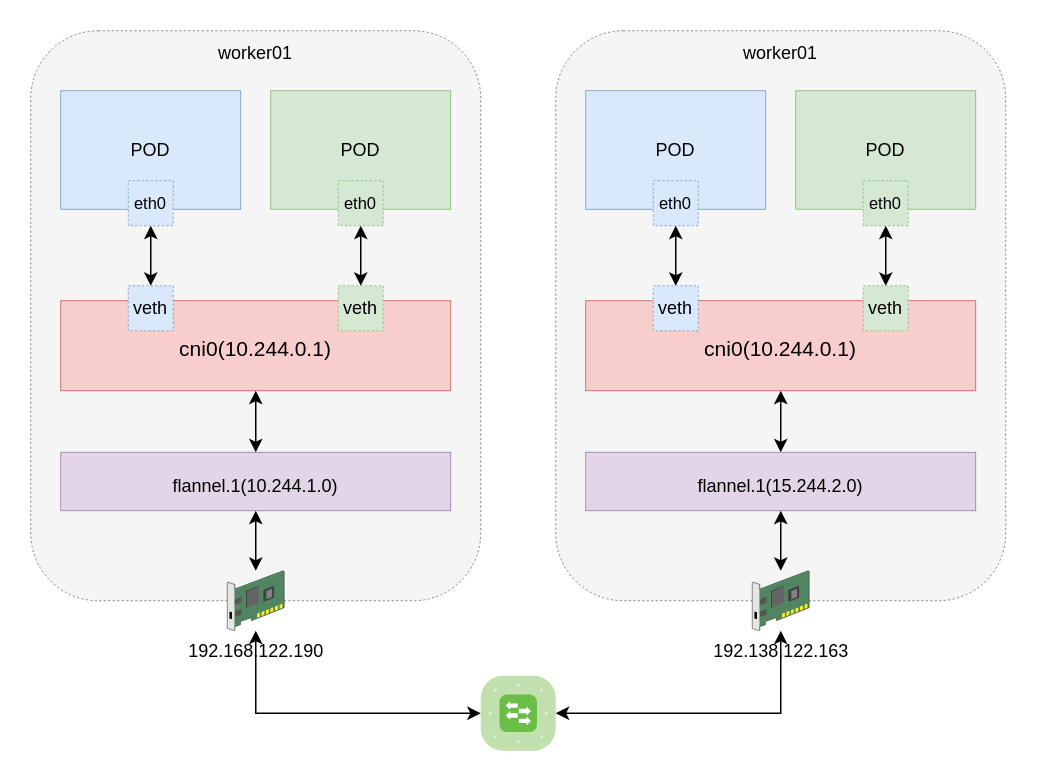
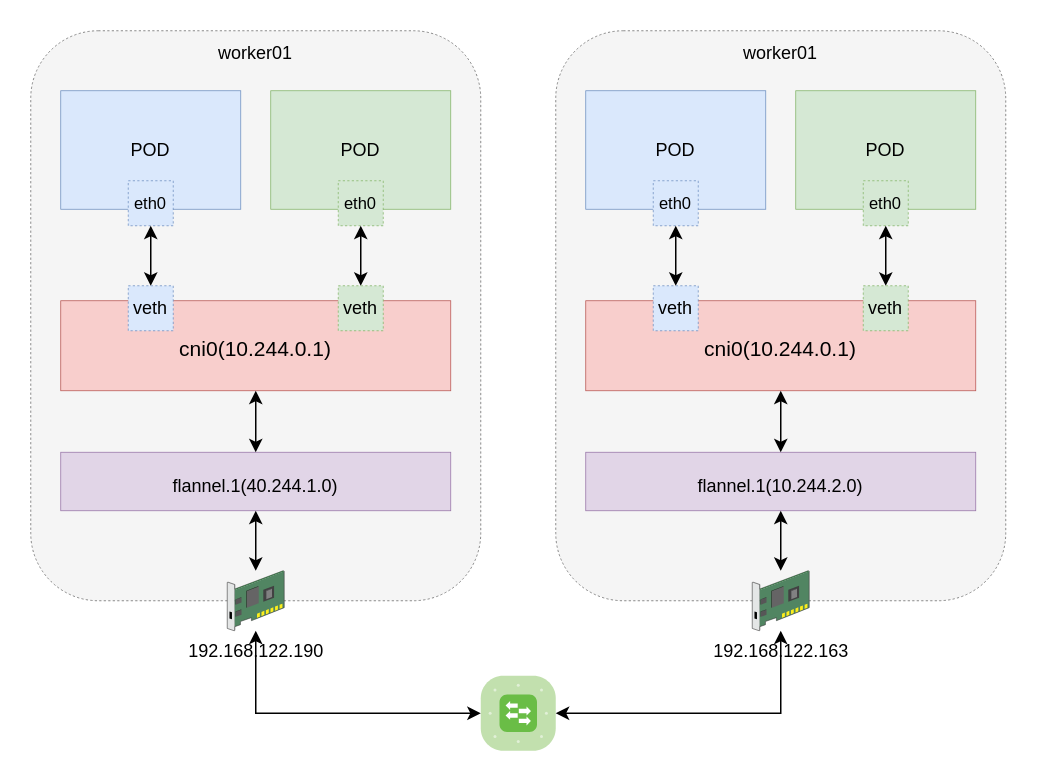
node "flannel.1(10.244.1.0)": label "flannel.1(10.244.1.0)" -> "flannel.1(40.244.1.0)"
node "flannel.1(15.244.2.0)": label "flannel.1(15.244.2.0)" -> "flannel.1(10.244.2.0)"
node "192.138.122.163": label "192.138.122.163" -> "192.168.122.163"
